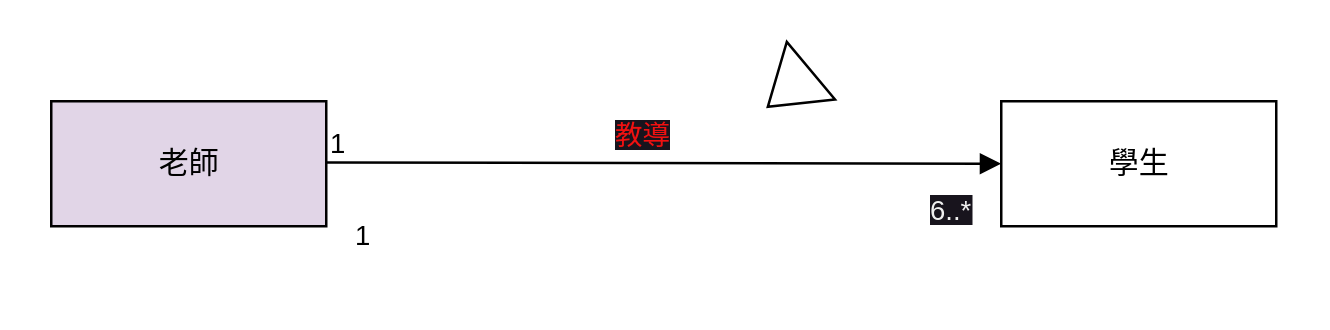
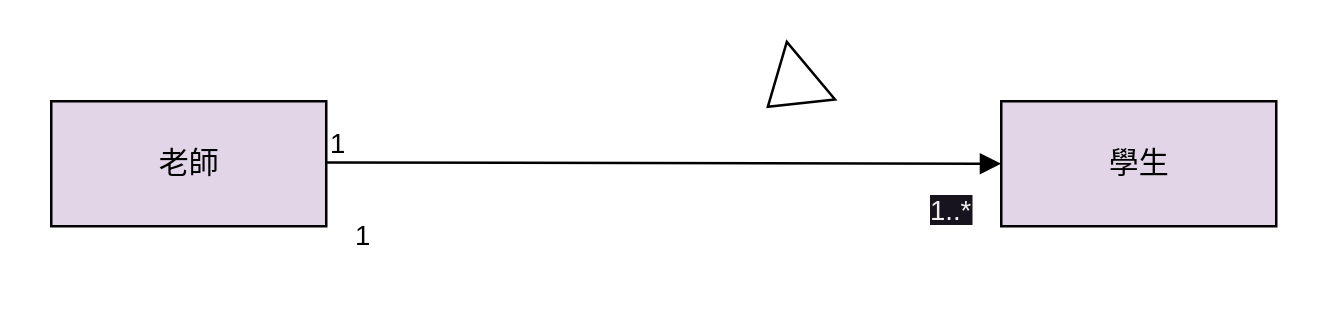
node "教導": removed
node "學生": fillcolor #ffffff -> #e1d5e7
node "6..*": label "6..*" -> "1..*"
